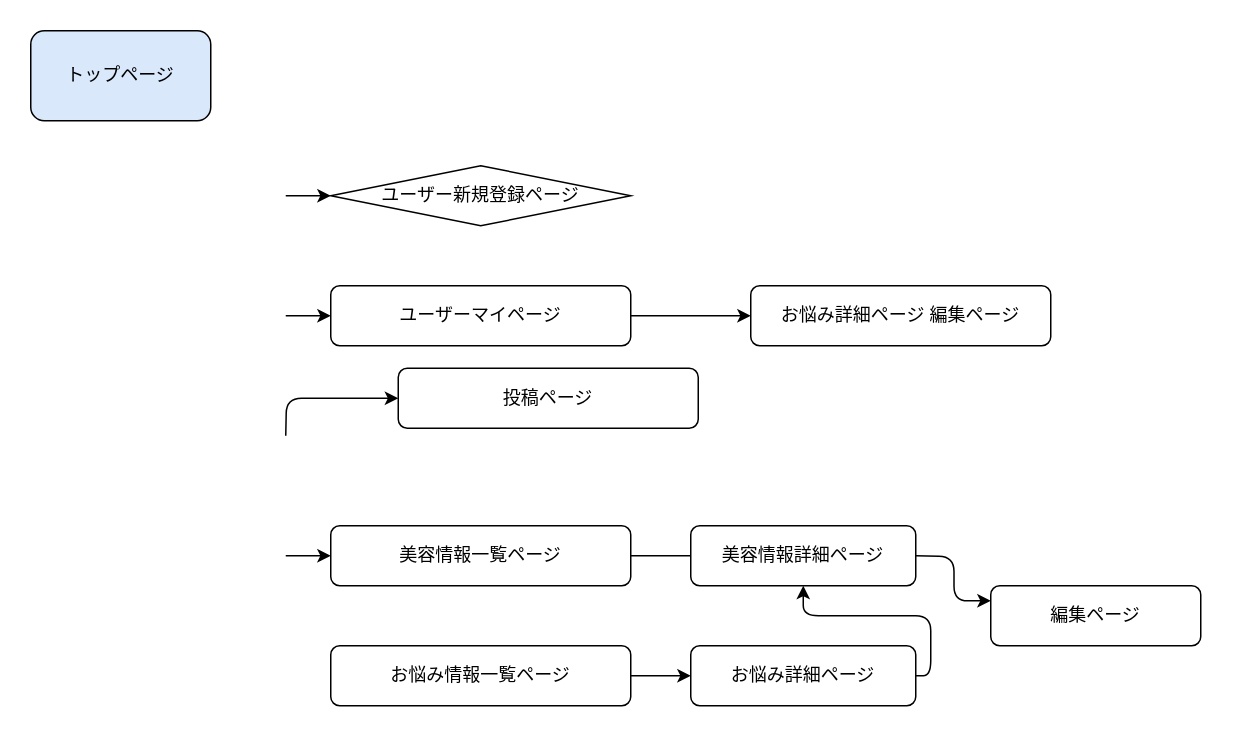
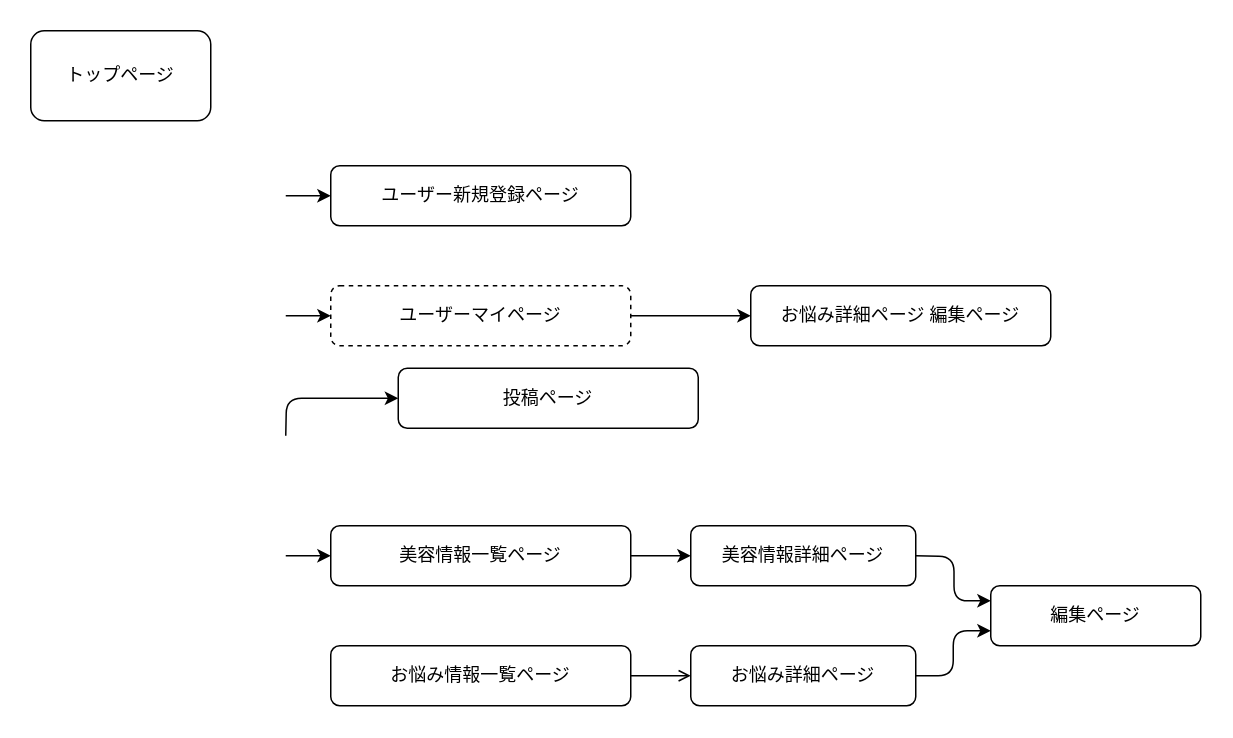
node "トップページ": fillcolor #dae8fc -> #ffffff
node "ユーザー新規登録ページ": shape diamond -> rounded rectangle
node "ユーザーマイページ": style solid -> dashed
edge "美容情報一覧ページ" -- "美容情報詳細ページ": arrowhead none -> classic
edge "お悩み詳細ページ" -> "美容情報詳細ページ": now "お悩み詳細ページ" -> "編集ページ"
edge "お悩み情報一覧ページ" -> "お悩み詳細ページ": arrowhead classic -> open
